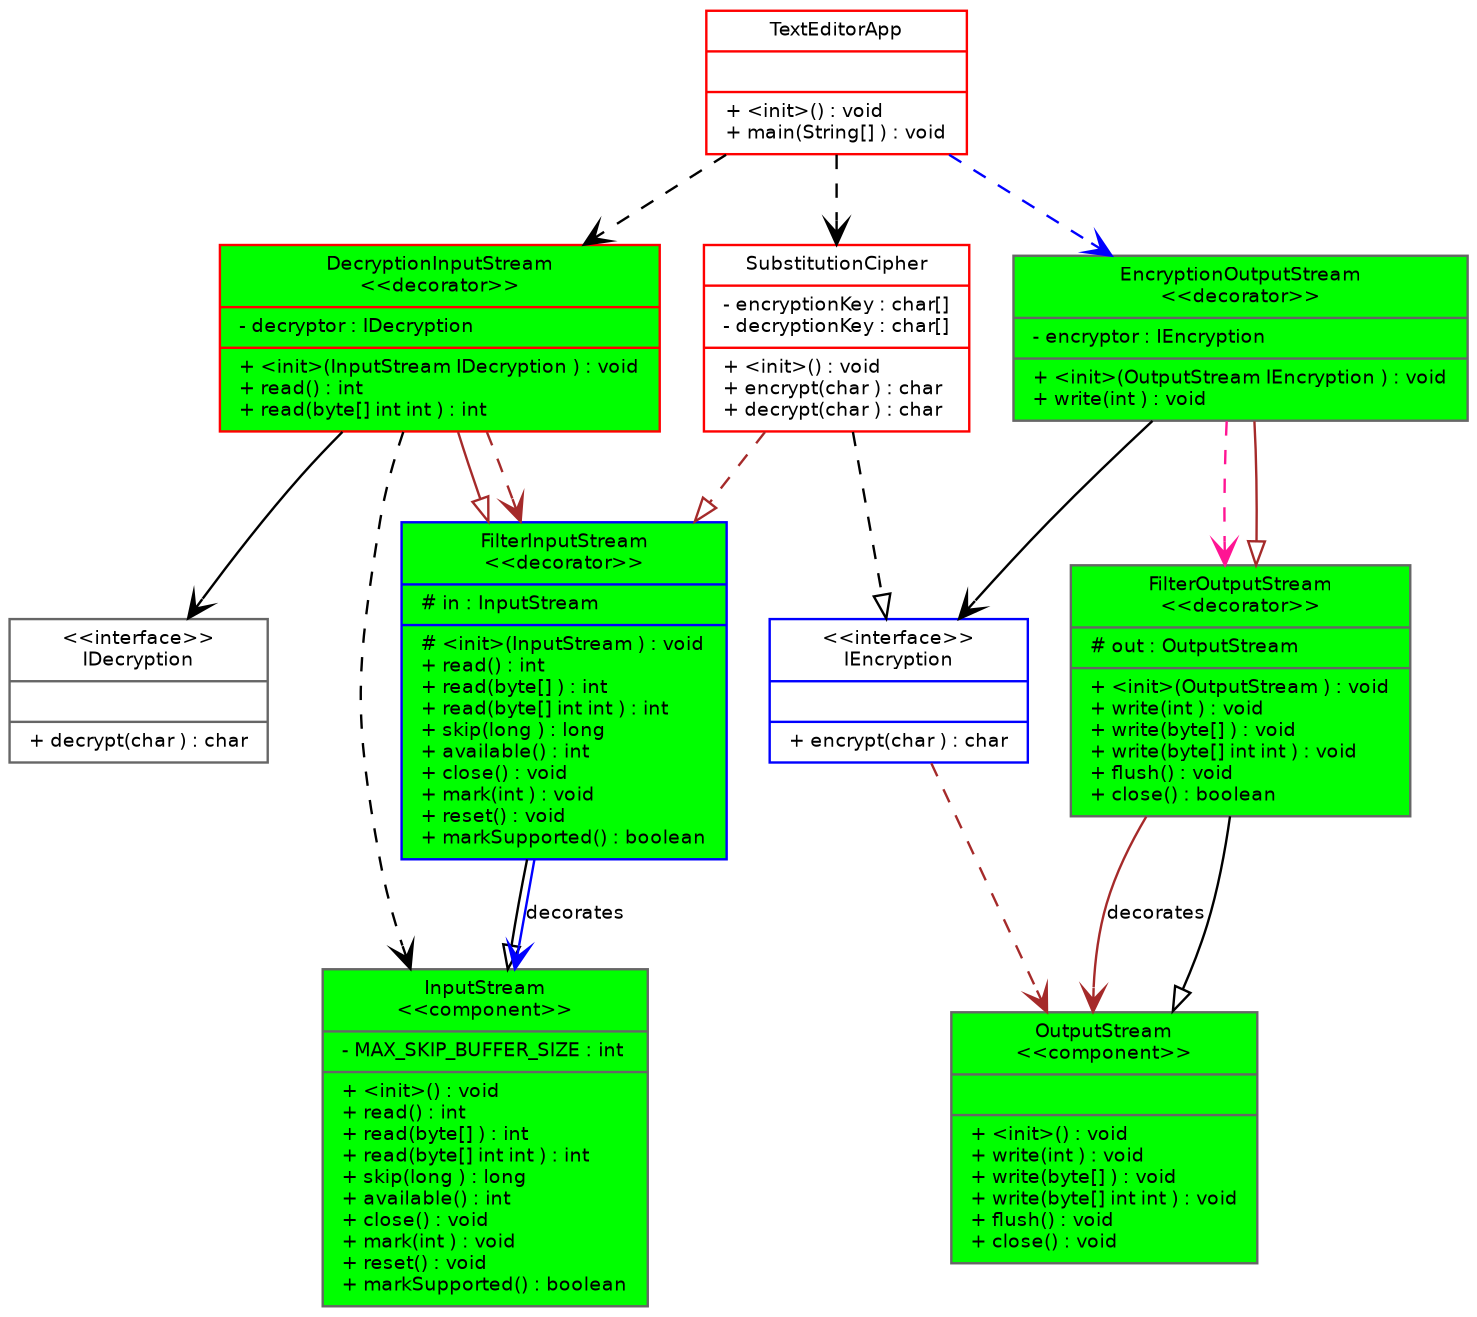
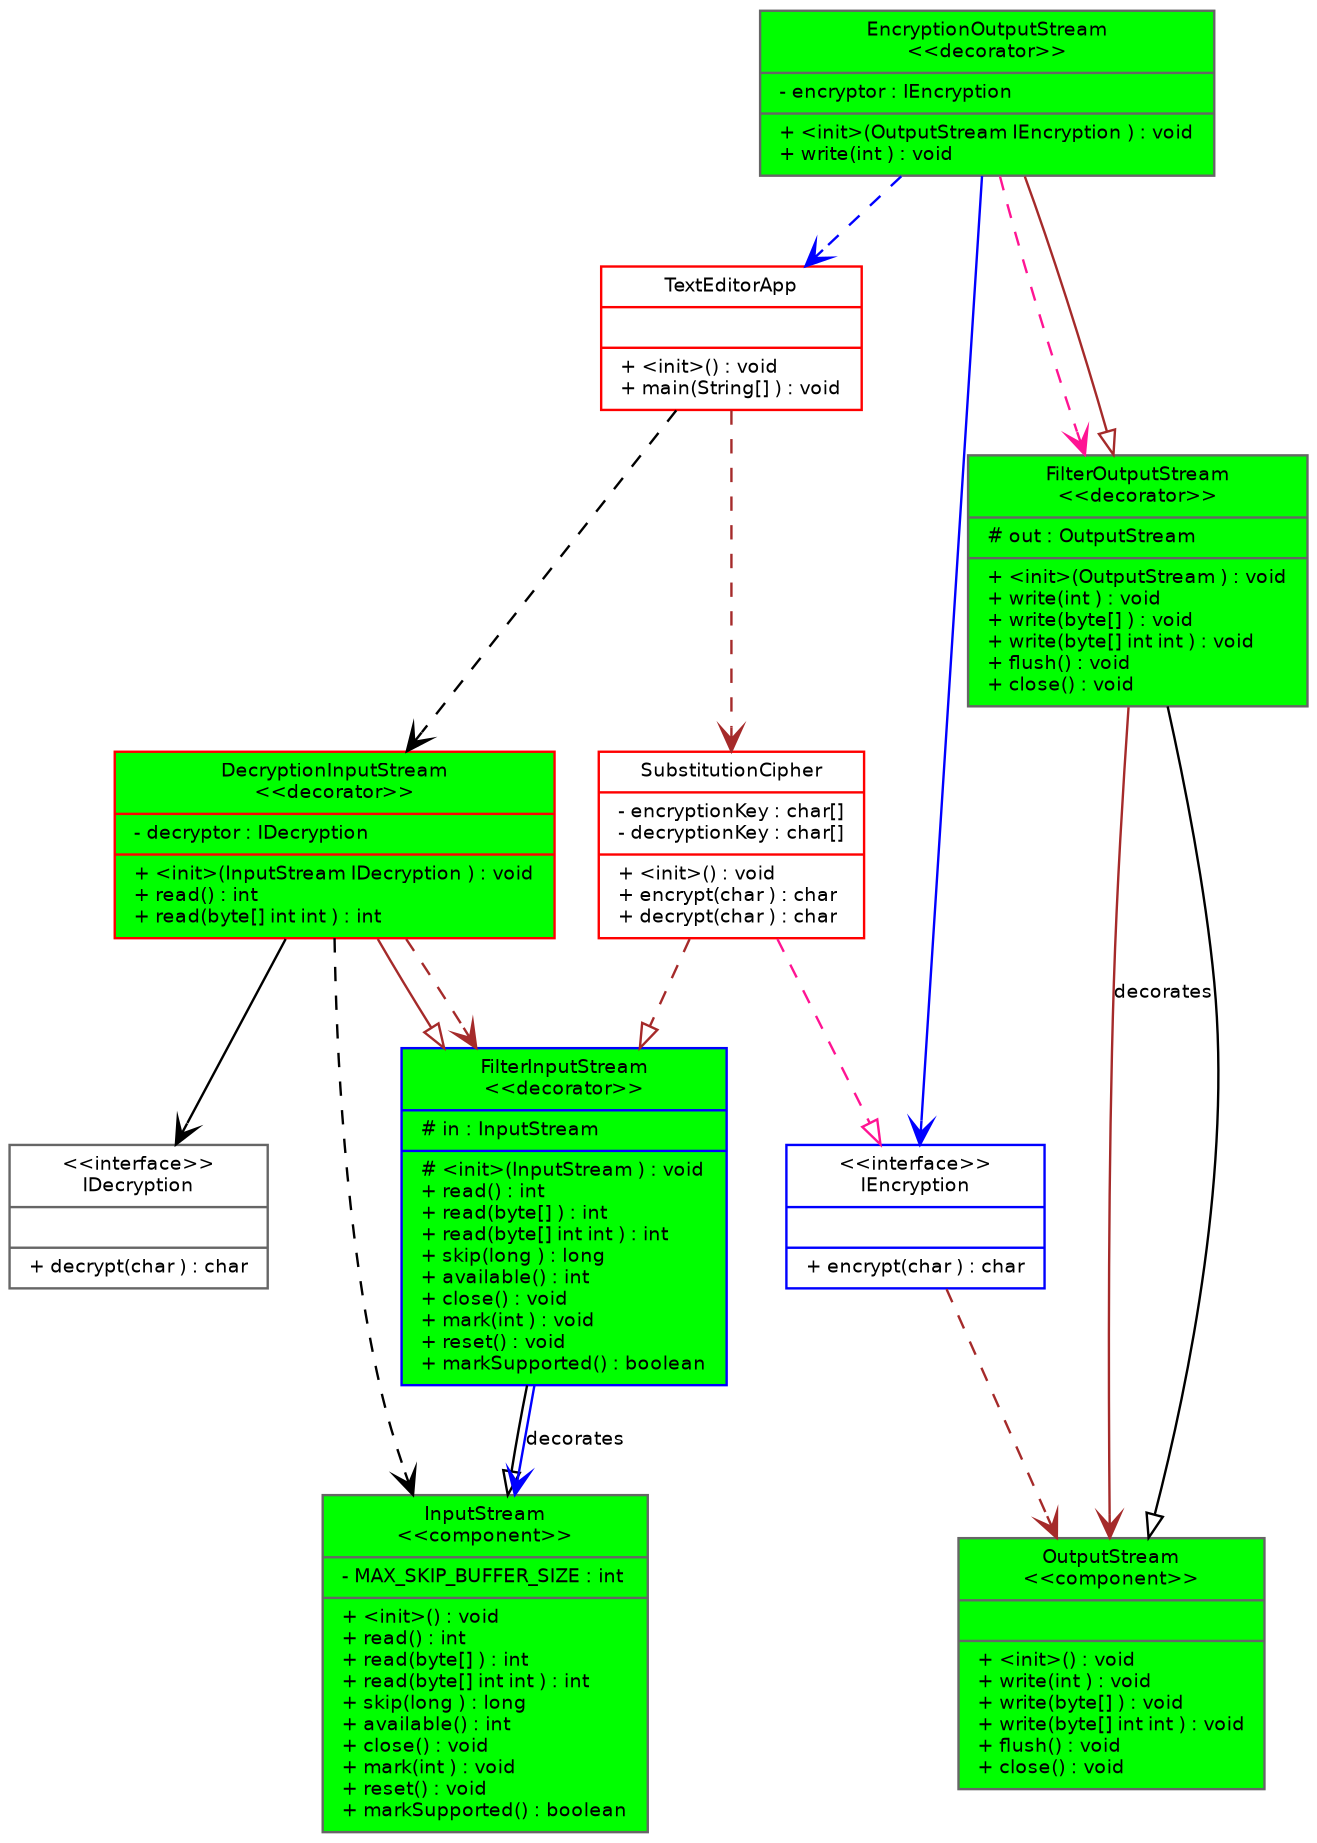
edge "TextEditorApp" -> "SubstitutionCipher": color black -> brown
edge "TextEditorApp" -> "EncryptionOutputStream": reversed
edge "EncryptionOutputStream" -> "IEncryption": color black -> blue
edge "SubstitutionCipher" -> "IEncryption": color black -> deeppink
node "FilterOutputStream": text "+ close() : boolean" -> "+ close() : void"
